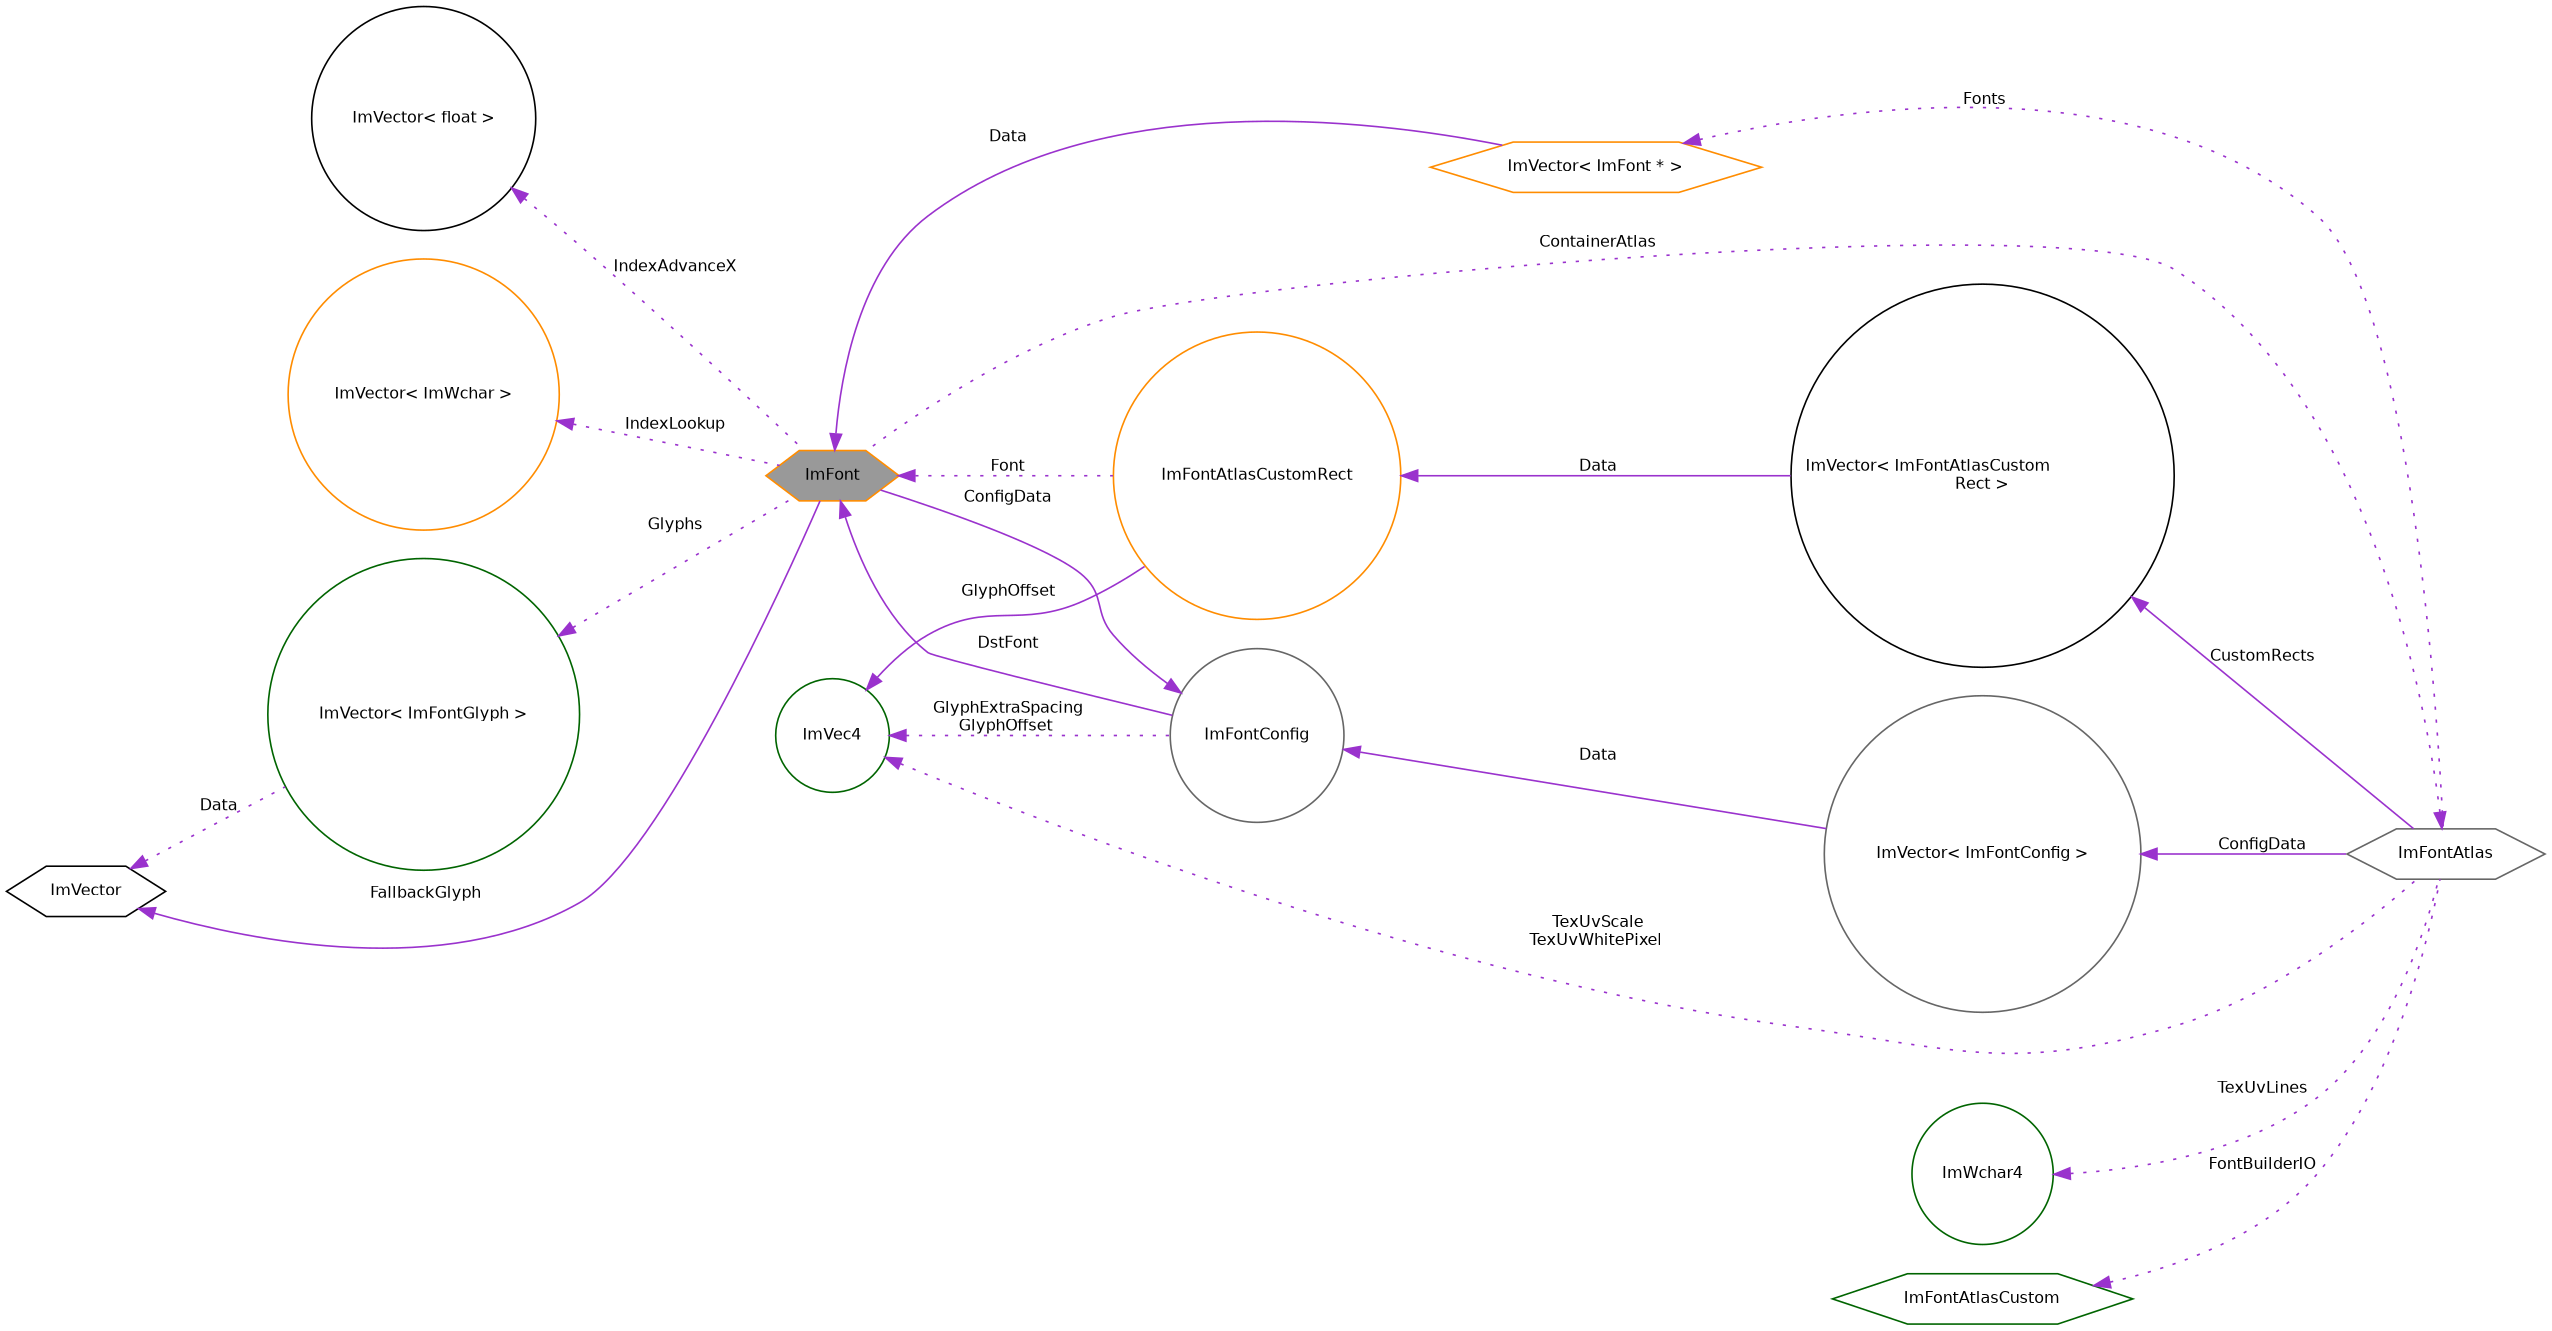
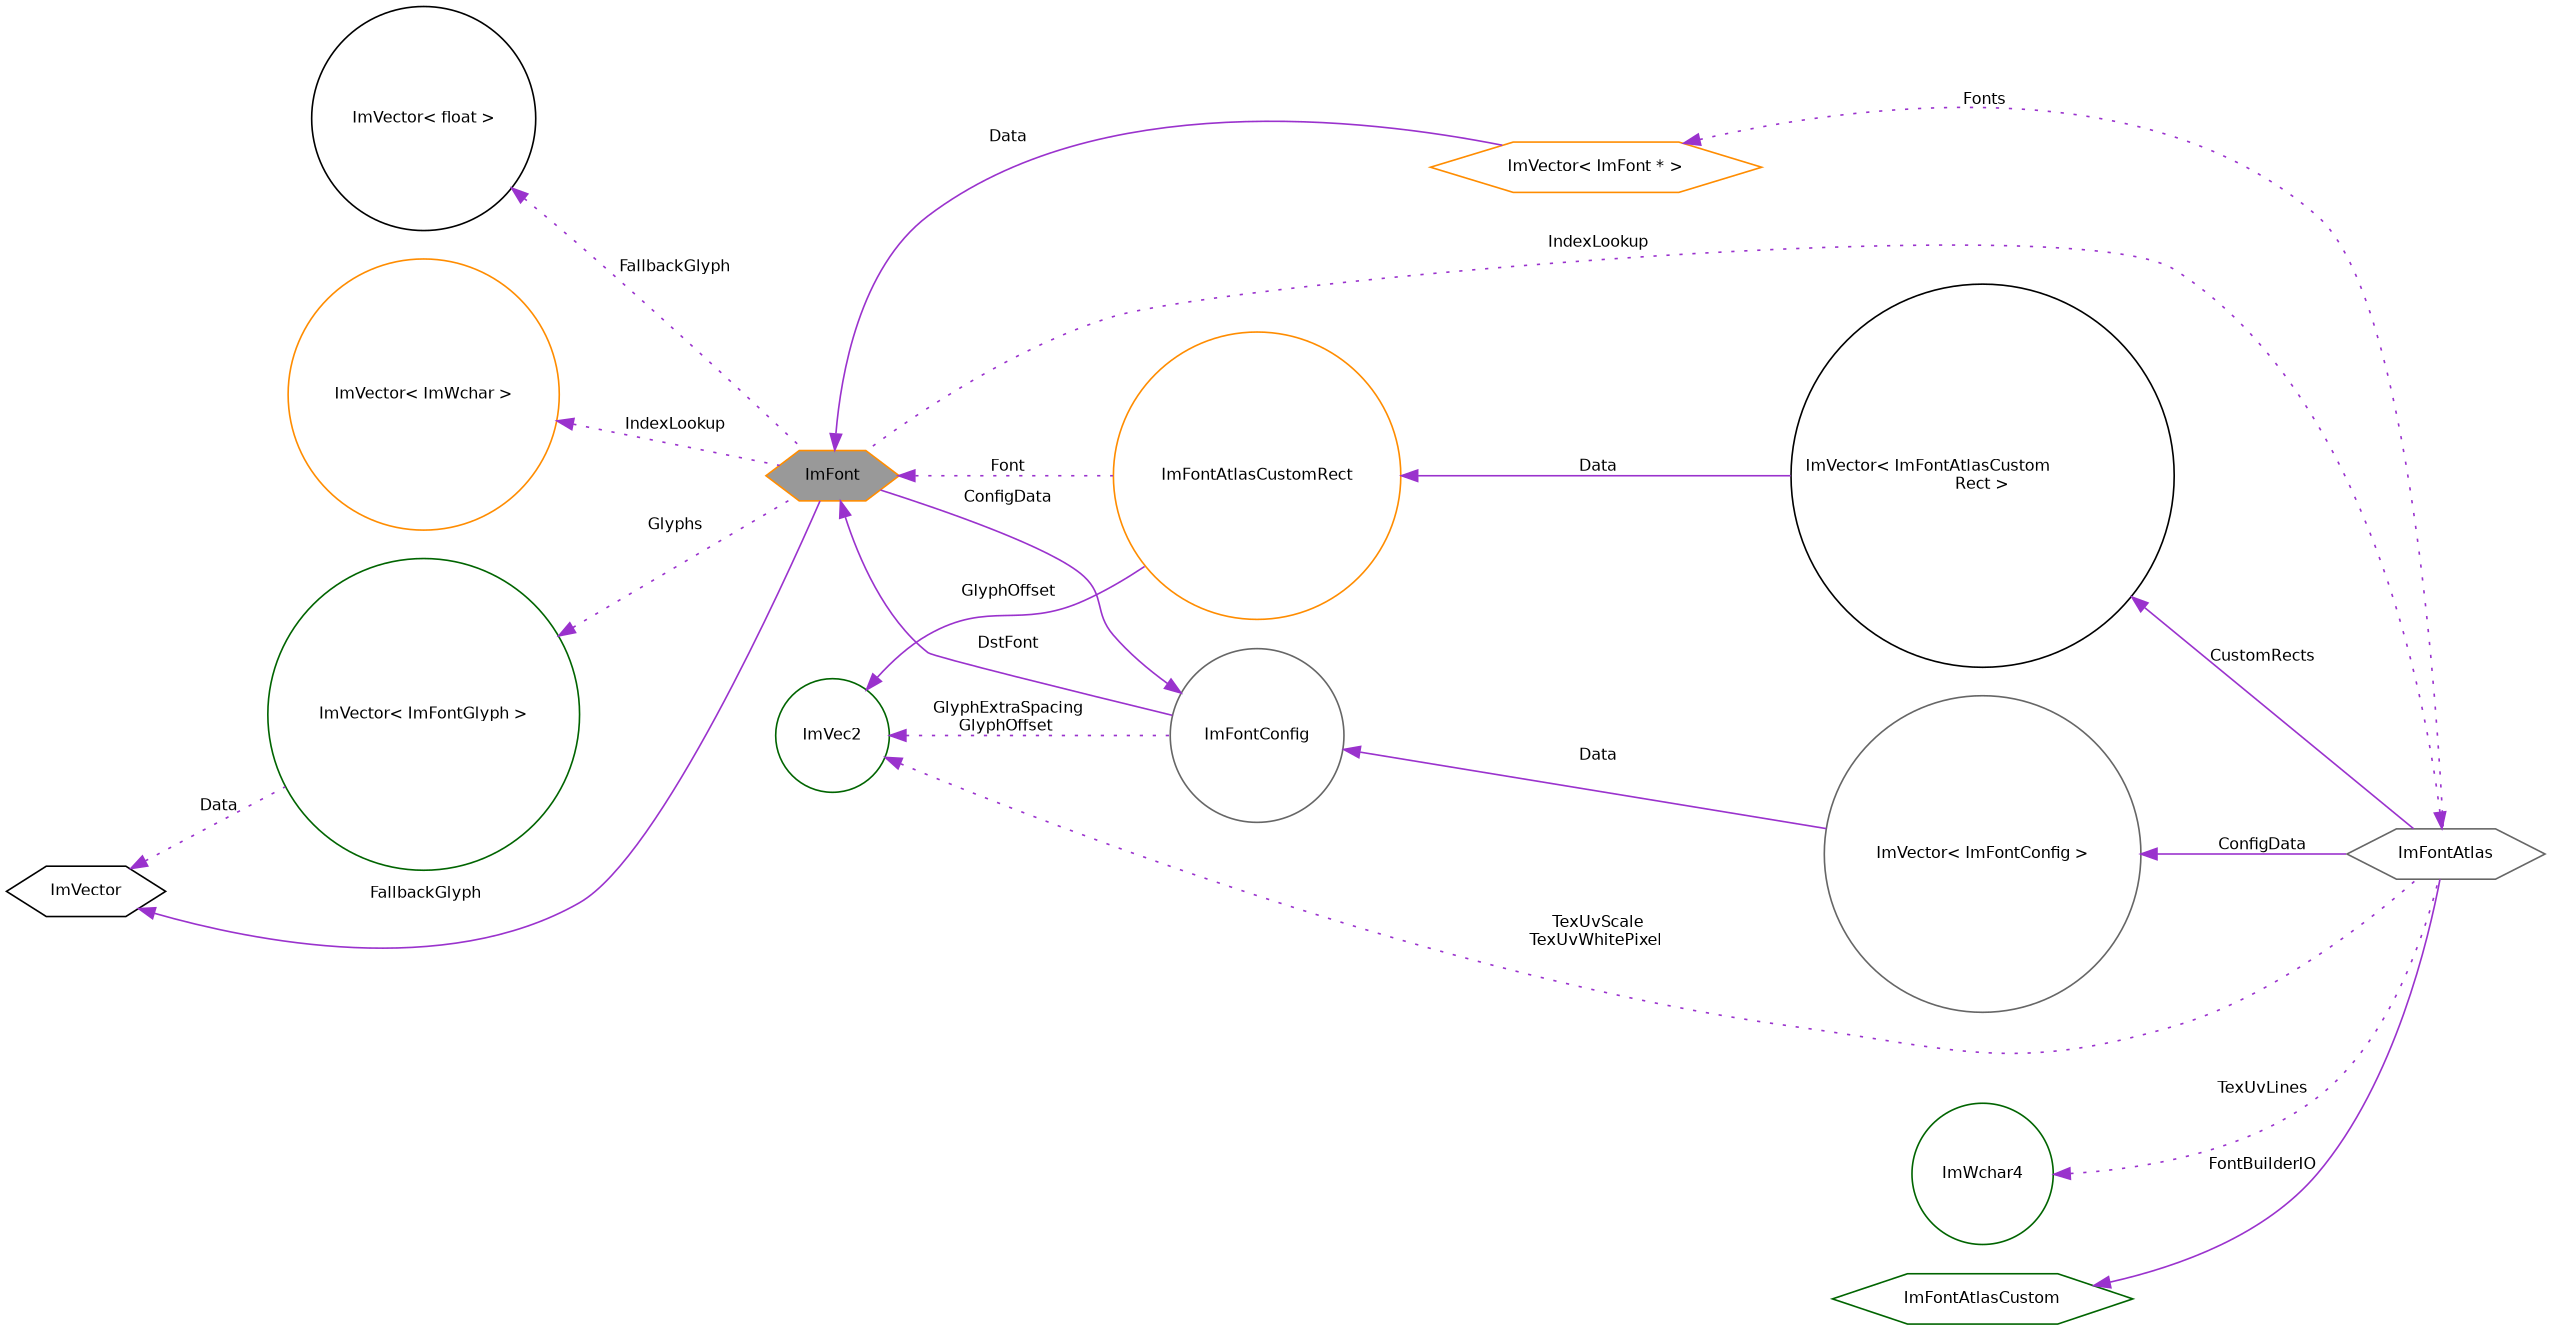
edge "ImFont" -> "ImFontAtlas": label " ContainerAtlas" -> " IndexLookup"
edge "ImFont" -> "ImVector< float >": label " IndexAdvanceX" -> " FallbackGlyph"
node "ImVec4": label "ImVec4" -> "ImVec2"
edge "ImFontAtlas" -> "ImFontAtlasCustom": style dotted -> solid
